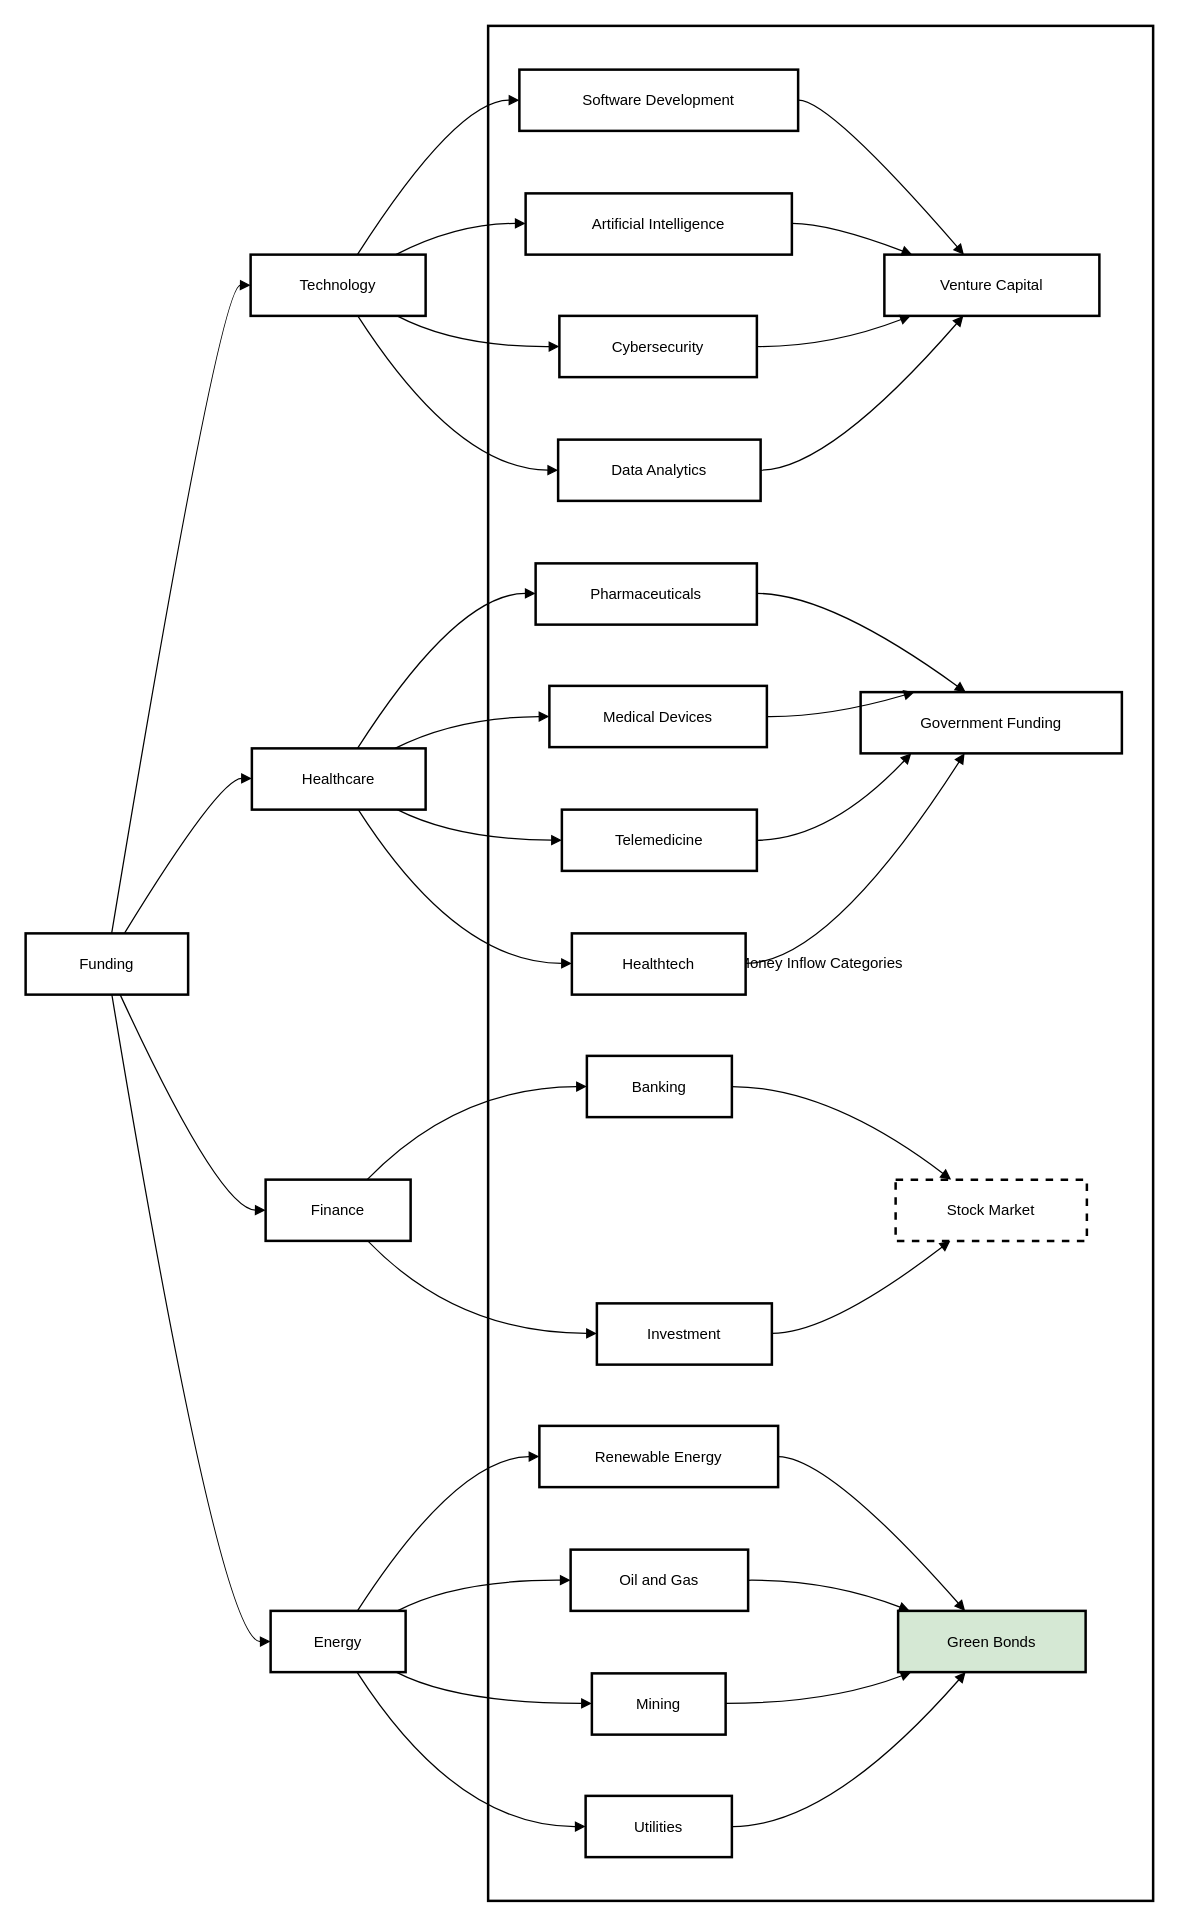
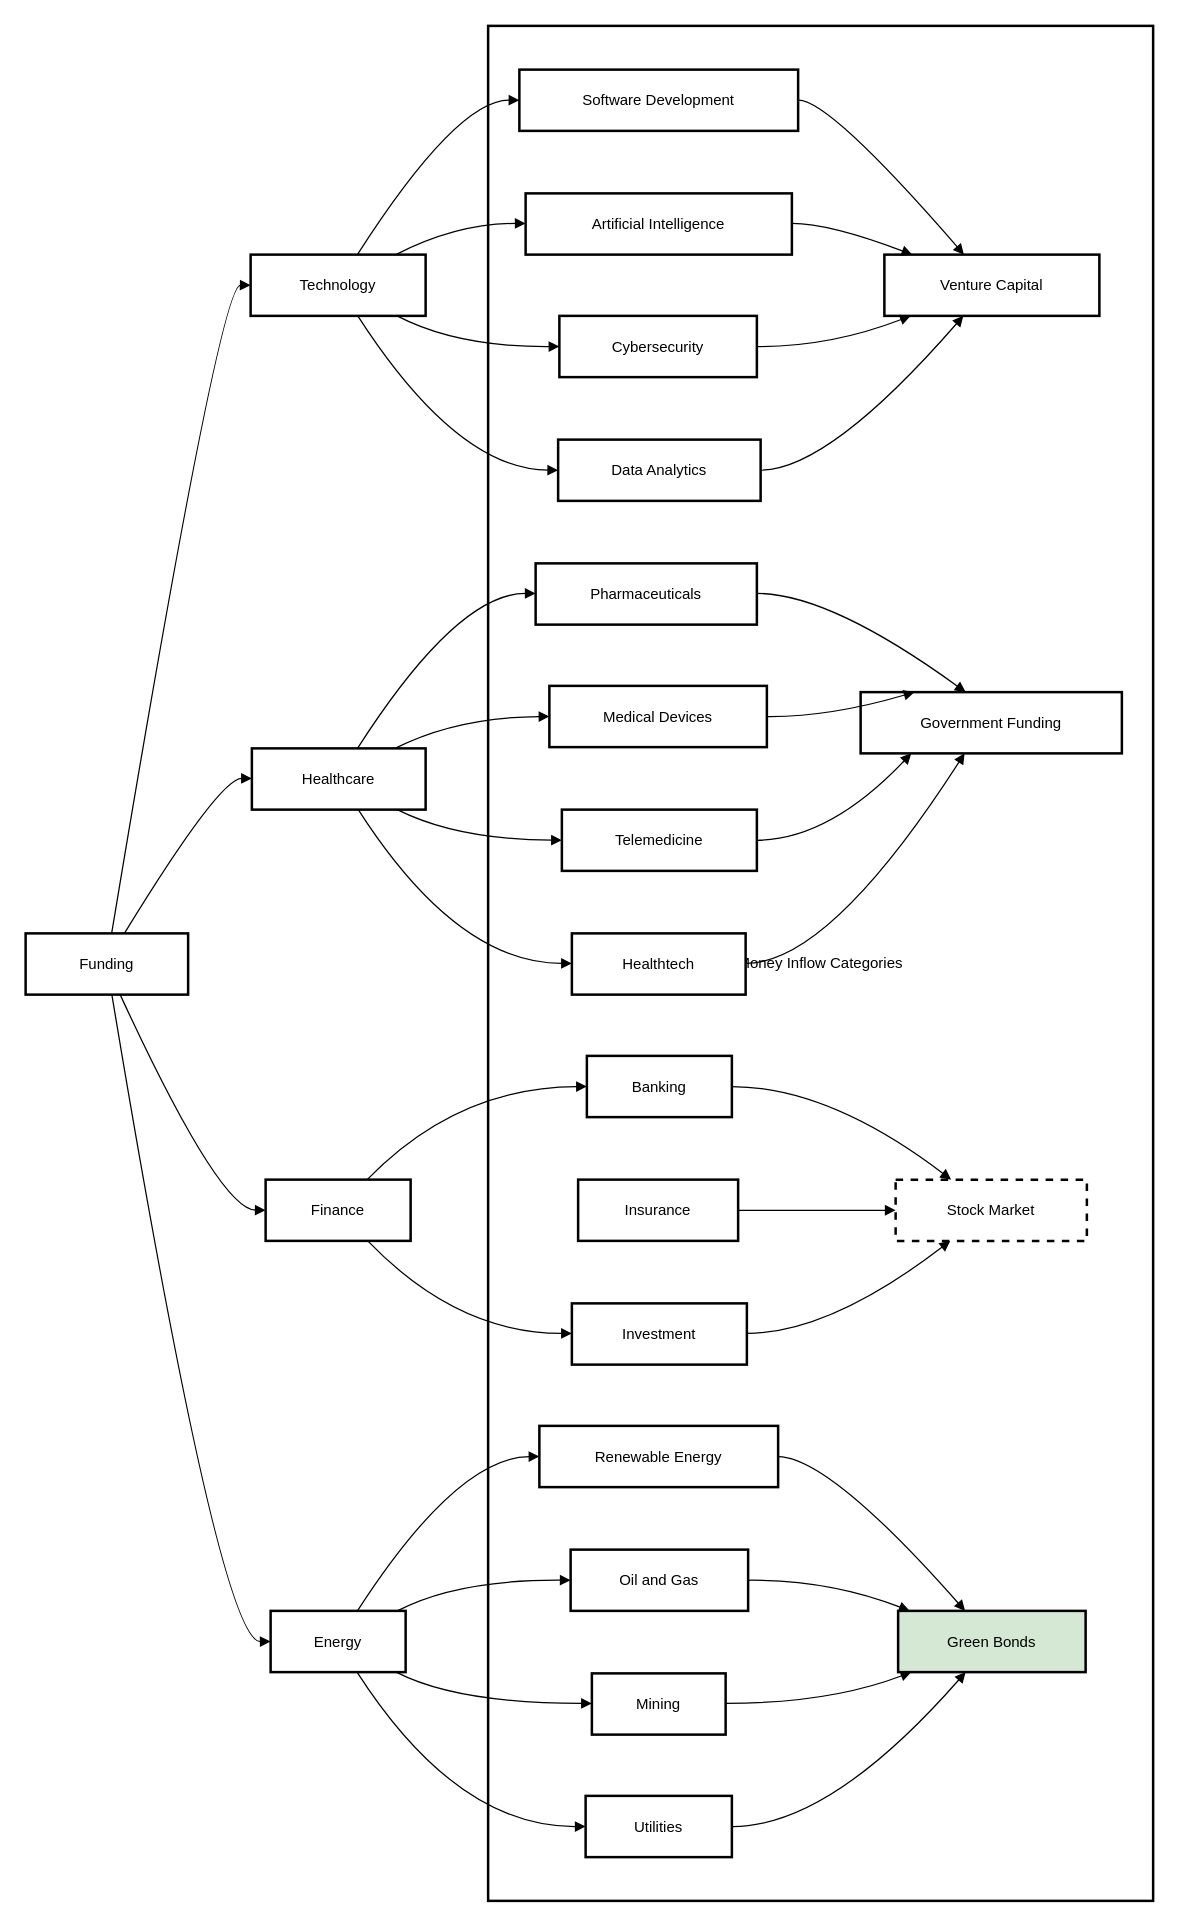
node "Insurance": added
edge "Insurance" -> "Stock Market": added
node "Investment": moved (684, 1334) -> (659, 1334)
